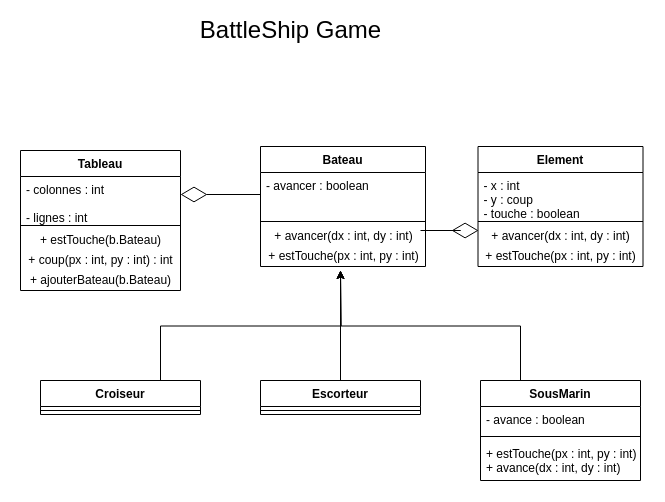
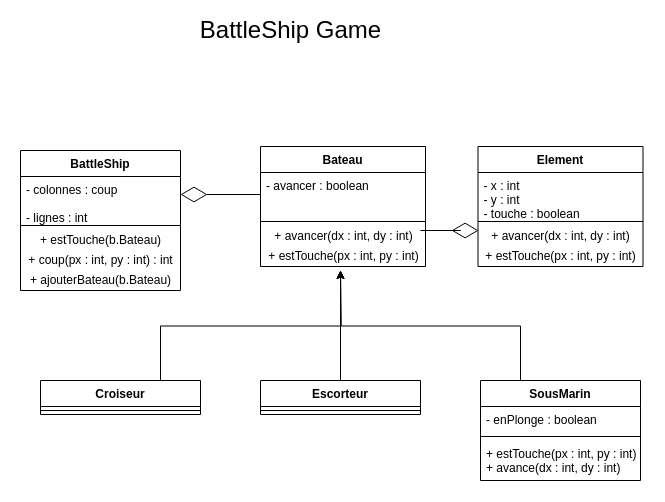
node "Tableau": label "Tableau" -> "BattleShip"
node "- x : int - y : coup - touche : boolean": label "- x : int - y : coup - touche : boolean" -> "- x : int - y : int - touche : boolean"
node "- colonnes : int - lignes : int": label "- colonnes : int - lignes : int" -> "- colonnes : coup - lignes : int"
node "- avance : boolean": label "- avance : boolean" -> "- enPlonge : boolean"
